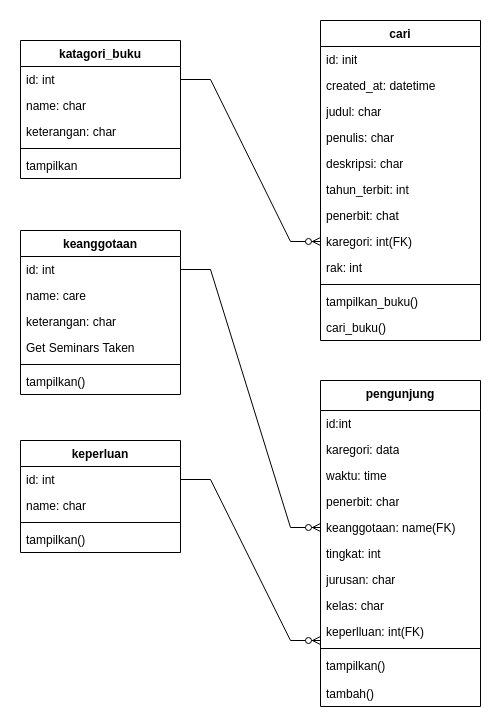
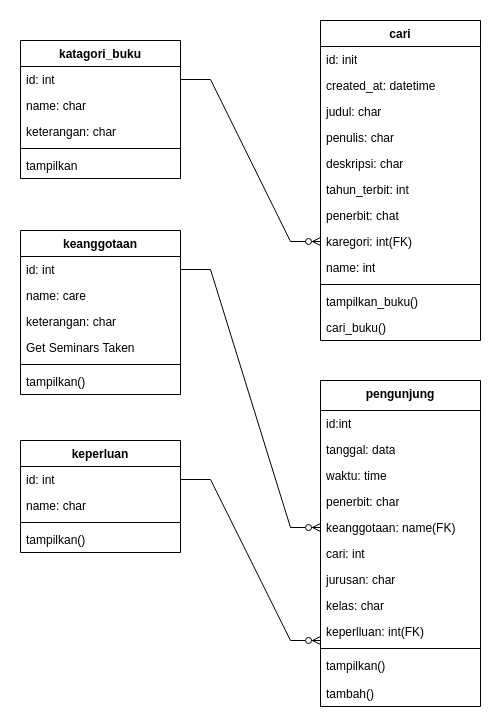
node "rak: int": label "rak: int" -> "name: int"
node "karegori: data": label "karegori: data" -> "tanggal: data"
node "tingkat: int": label "tingkat: int" -> "cari: int"
